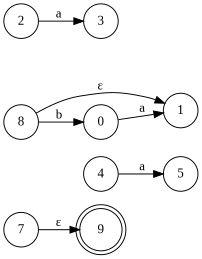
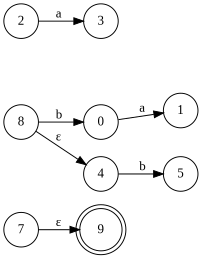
edge "8" -> "1": now "8" -> "4"
edge "4" -> "5": label "a" -> "b"
